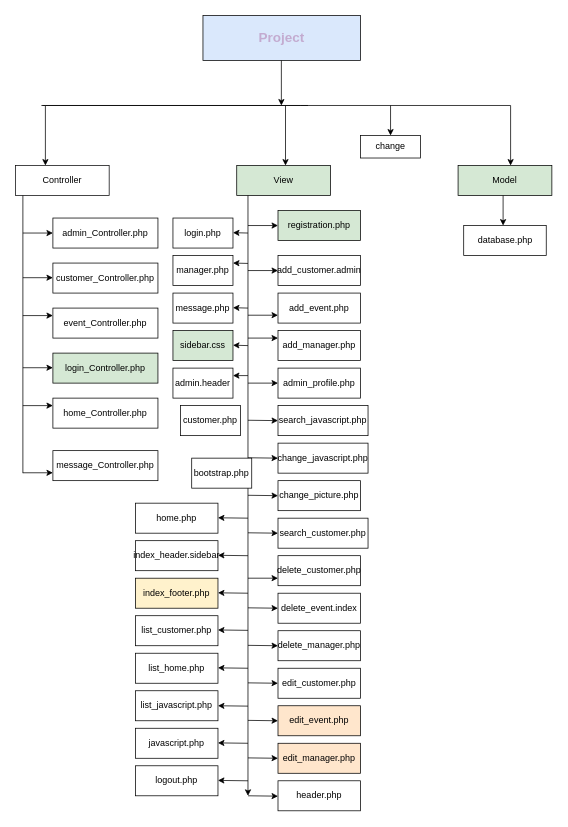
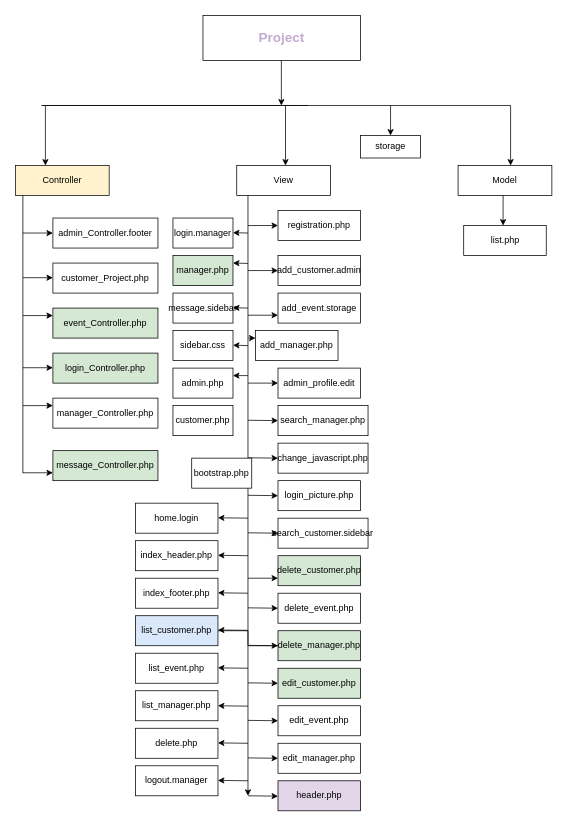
node "Project": fillcolor #dae8fc -> #ffffff
node "change": label "change" -> "storage"
node "Controller": fillcolor #ffffff -> #fff2cc
node "View": fillcolor #d5e8d4 -> #ffffff
node "Model": fillcolor #d5e8d4 -> #ffffff
node "registration.php": fillcolor #d5e8d4 -> #ffffff
node "admin_Controller.php": label "admin_Controller.php" -> "admin_Controller.footer"
node "login.php": label "login.php" -> "login.manager"
node "database.php": label "database.php" -> "list.php"
node "manager.php": fillcolor #ffffff -> #d5e8d4
node "customer_Controller.php": label "customer_Controller.php" -> "customer_Project.php"
node "message.php": label "message.php" -> "message.sidebar"
node "add_event.php": label "add_event.php" -> "add_event.storage"
node "event_Controller.php": fillcolor #ffffff -> #d5e8d4
node "sidebar.css": fillcolor #d5e8d4 -> #ffffff
node "add_manager.php": moved (319, 345) -> (297, 345)
node "admin.header": label "admin.header" -> "admin.php"
node "admin_profile.php": label "admin_profile.php" -> "admin_profile.edit"
node "home_Controller.php": label "home_Controller.php" -> "manager_Controller.php"
node "customer.php": moved (210, 420) -> (203, 420)
node "search_javascript.php": label "search_javascript.php" -> "search_manager.php"
node "message_Controller.php": fillcolor #ffffff -> #d5e8d4
node "change_picture.php": label "change_picture.php" -> "login_picture.php"
node "home.php": label "home.php" -> "home.login"
node "search_customer.php": label "search_customer.php" -> "search_customer.sidebar"
node "index_header.sidebar": label "index_header.sidebar" -> "index_header.php"
node "delete_customer.php": fillcolor #ffffff -> #d5e8d4
node "index_footer.php": fillcolor #fff2cc -> #ffffff
node "delete_event.index": label "delete_event.index" -> "delete_event.php"
node "list_customer.php": fillcolor #ffffff -> #dae8fc
edge "list_customer.php" -- "delete_manager.php": added
node "delete_manager.php": fillcolor #ffffff -> #d5e8d4
node "list_home.php": label "list_home.php" -> "list_event.php"
node "edit_customer.php": fillcolor #ffffff -> #d5e8d4
node "list_javascript.php": label "list_javascript.php" -> "list_manager.php"
node "edit_event.php": fillcolor #ffe6cc -> #ffffff
node "javascript.php": label "javascript.php" -> "delete.php"
node "edit_manager.php": fillcolor #ffe6cc -> #ffffff
node "logout.php": label "logout.php" -> "logout.manager"
node "header.php": fillcolor #ffffff -> #e1d5e7
